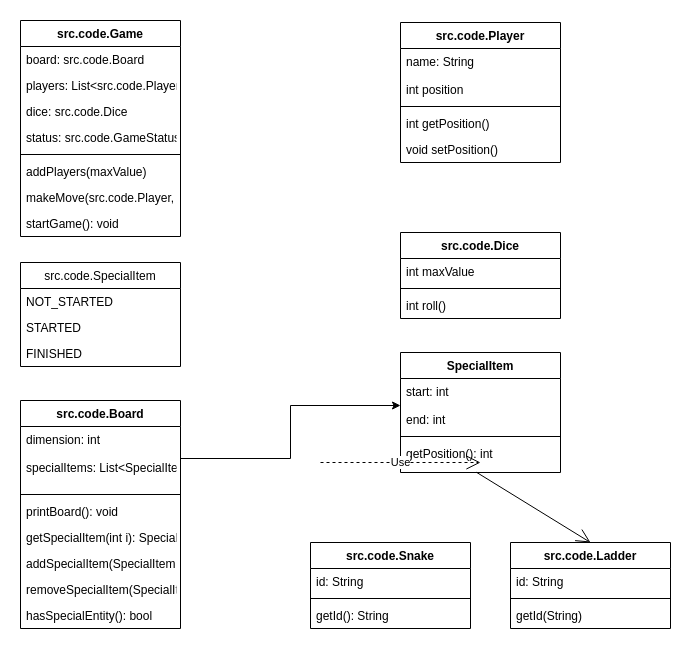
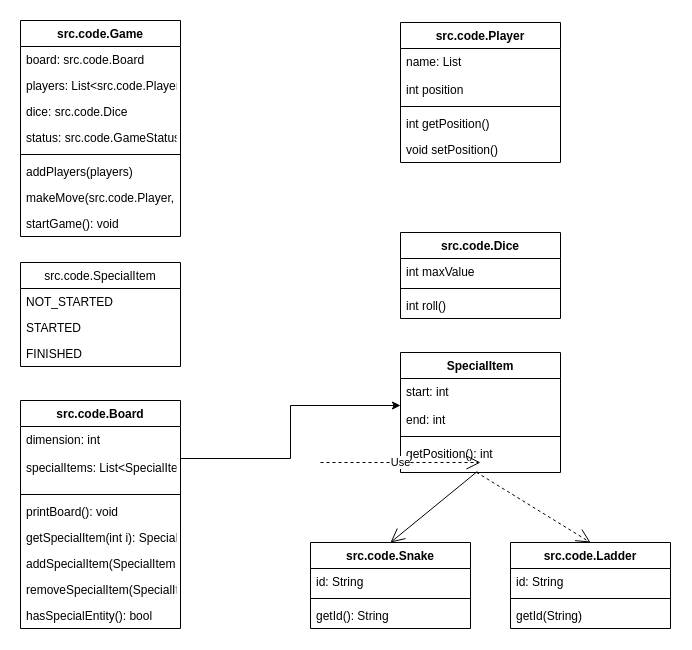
node "name: String int position": label "name: String int position" -> "name: List int position"
node "addPlayers(maxValue)": label "addPlayers(maxValue)" -> "addPlayers(players)"
edge "getPosition(): int" -> "src.code.Snake": added
edge "getPosition(): int" -> "src.code.Ladder": style solid -> dashed
